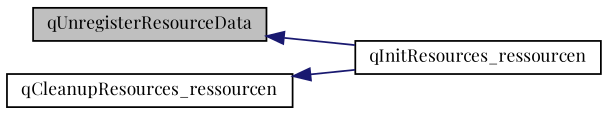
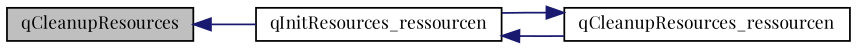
node "qUnregisterResourceData": label "qUnregisterResourceData" -> "qCleanupResources"
edge "qCleanupResources_ressourcen" -> "qInitResources_ressourcen": added
